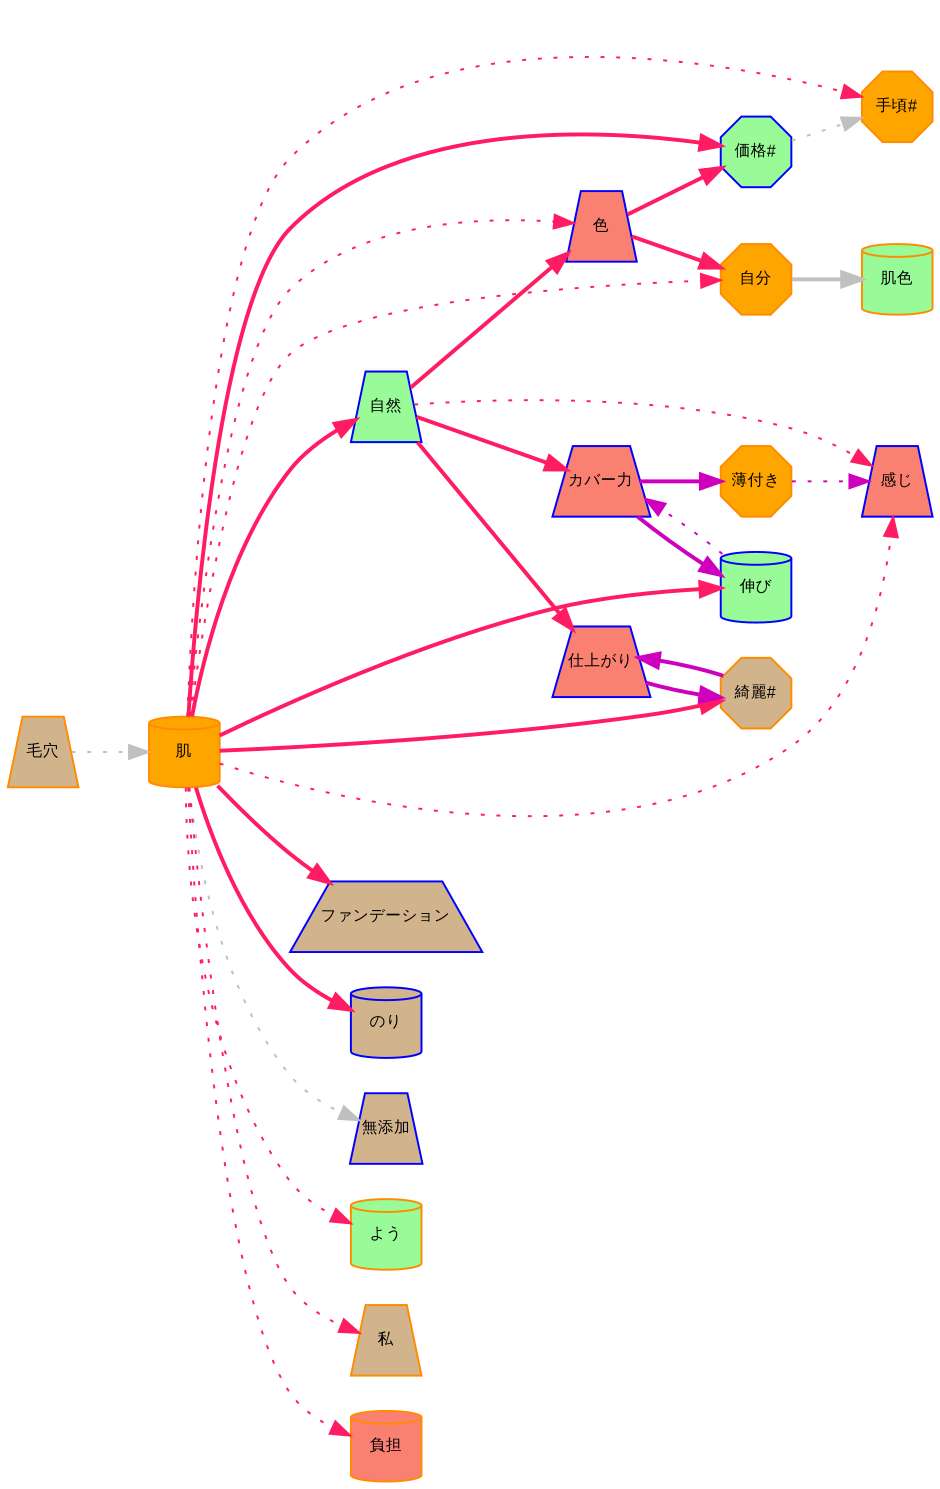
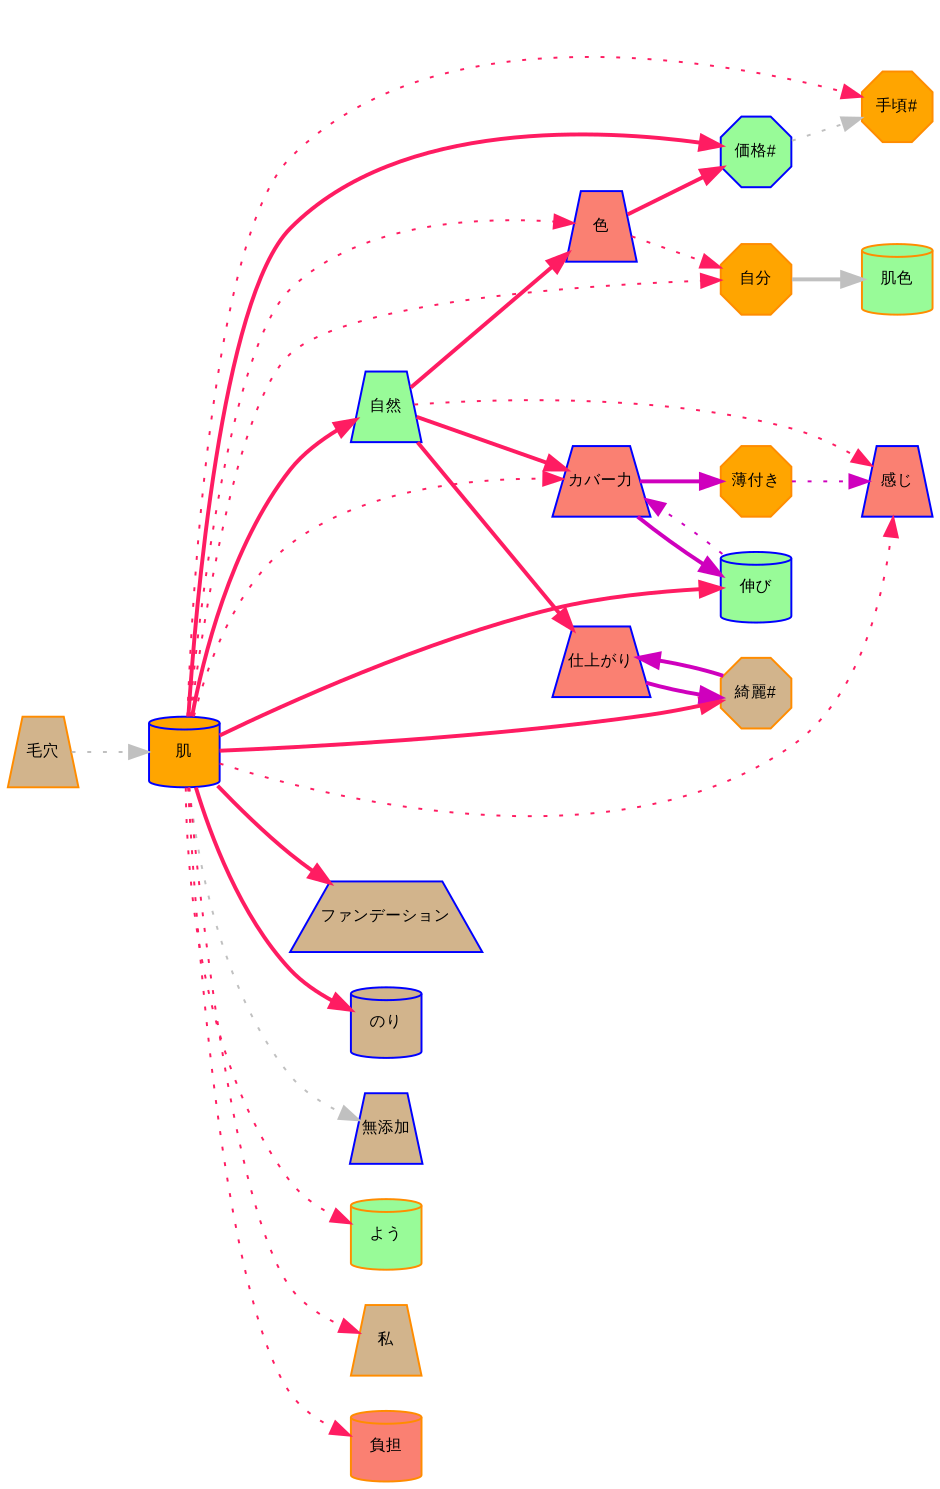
edge "色" -> "自分": style bold -> dotted
edge "肌" -> "カバー力": added
node "肌": color darkorange -> blue
